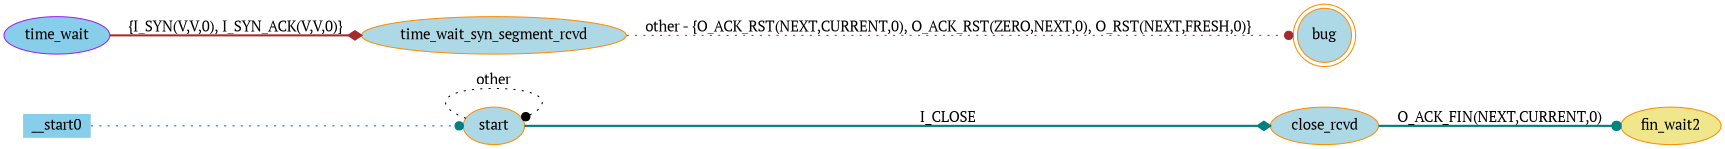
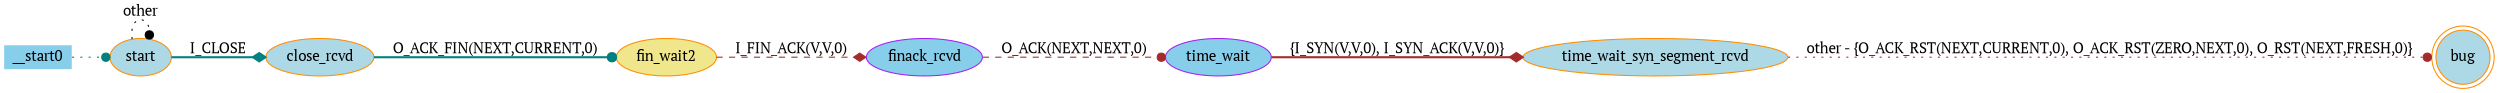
node "finack_rcvd": added
